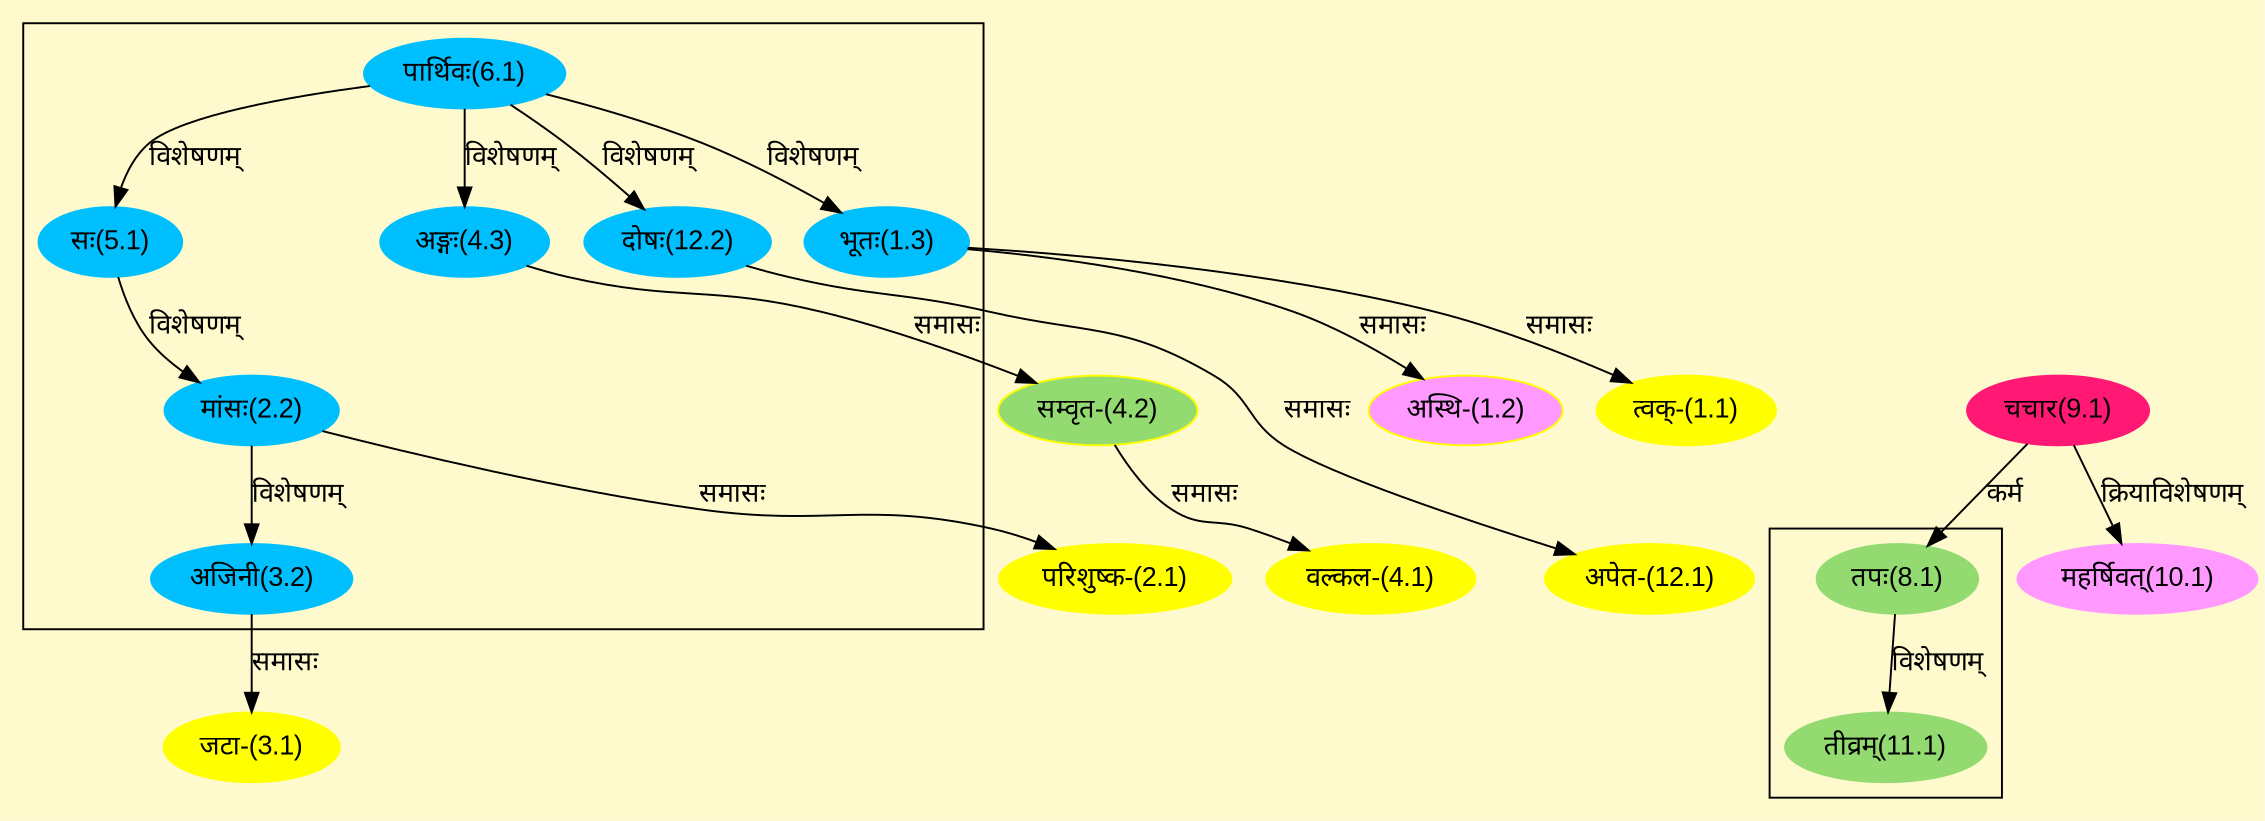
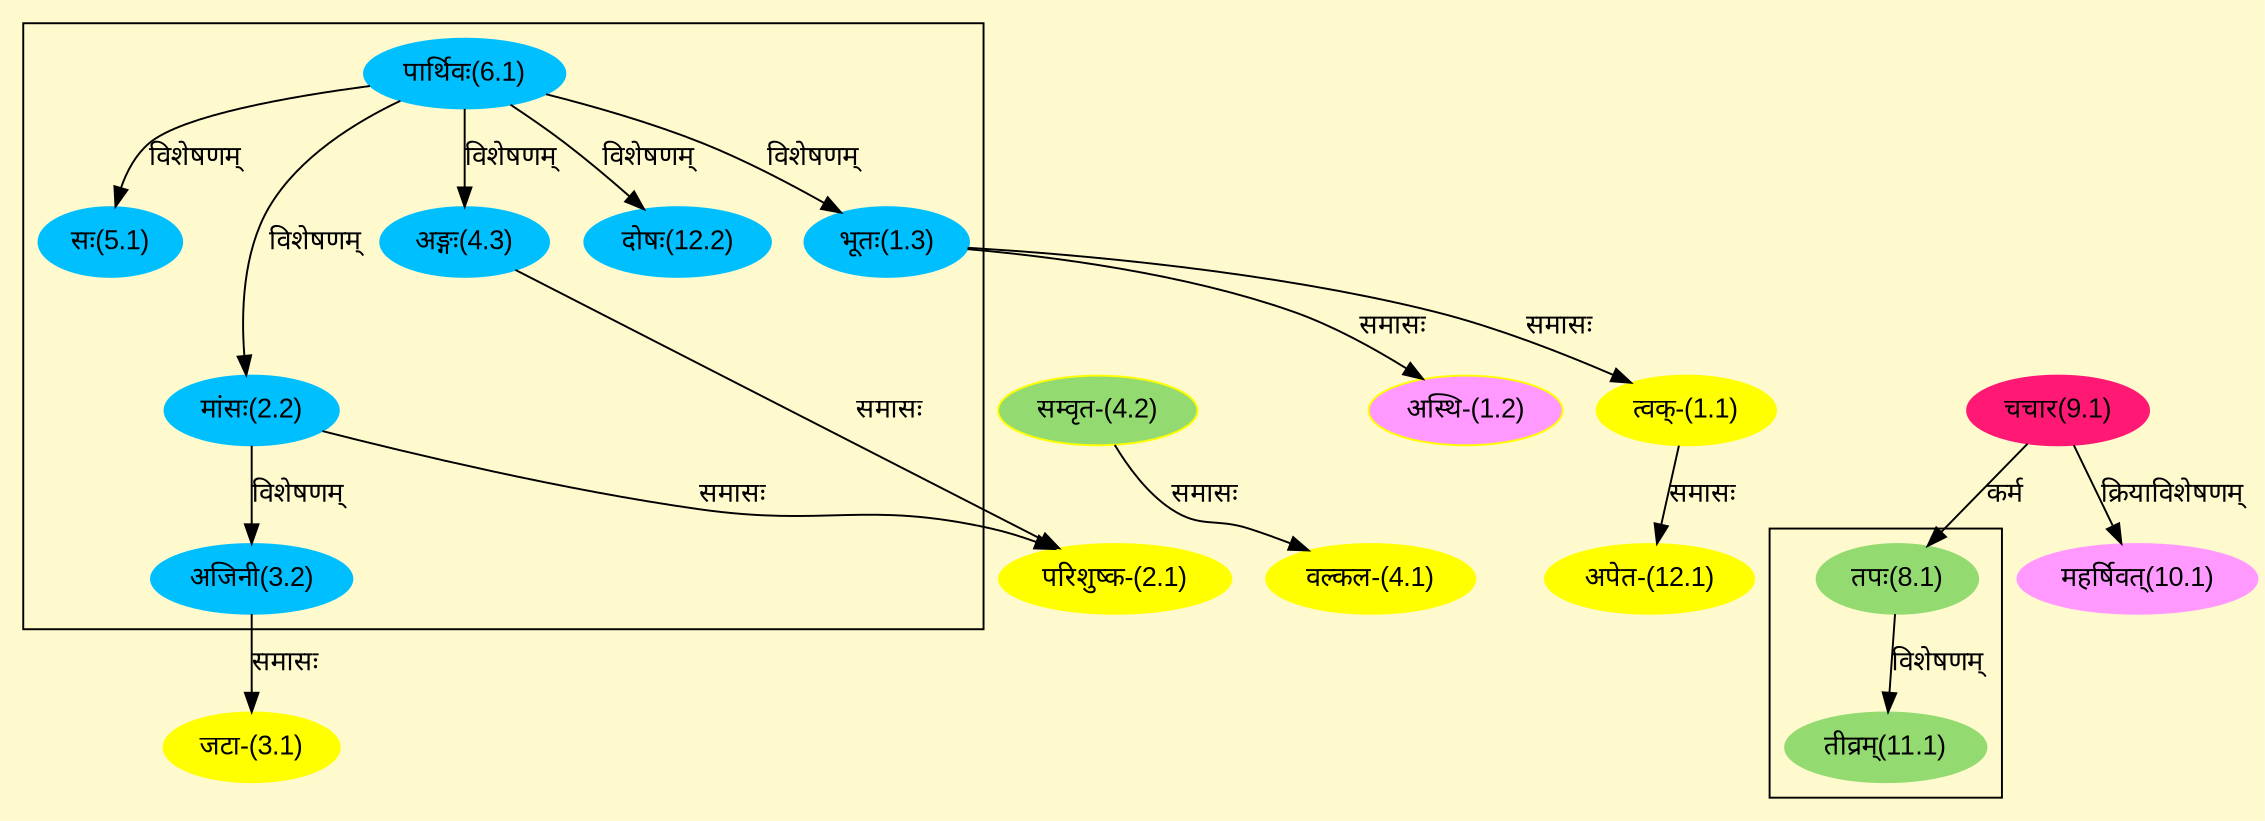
edge "अङ्गः(4.3)" -> "सम्वृत-(4.2)": now "अङ्गः(4.3)" -> "परिशुष्क-(2.1)"
edge "सः(5.1)" -> "मांसः(2.2)": now "पार्थिवः(6.1)" -> "मांसः(2.2)"
edge "दोषः(12.2)" -> "अपेत-(12.1)": now "त्वक्-(1.1)" -> "अपेत-(12.1)"
